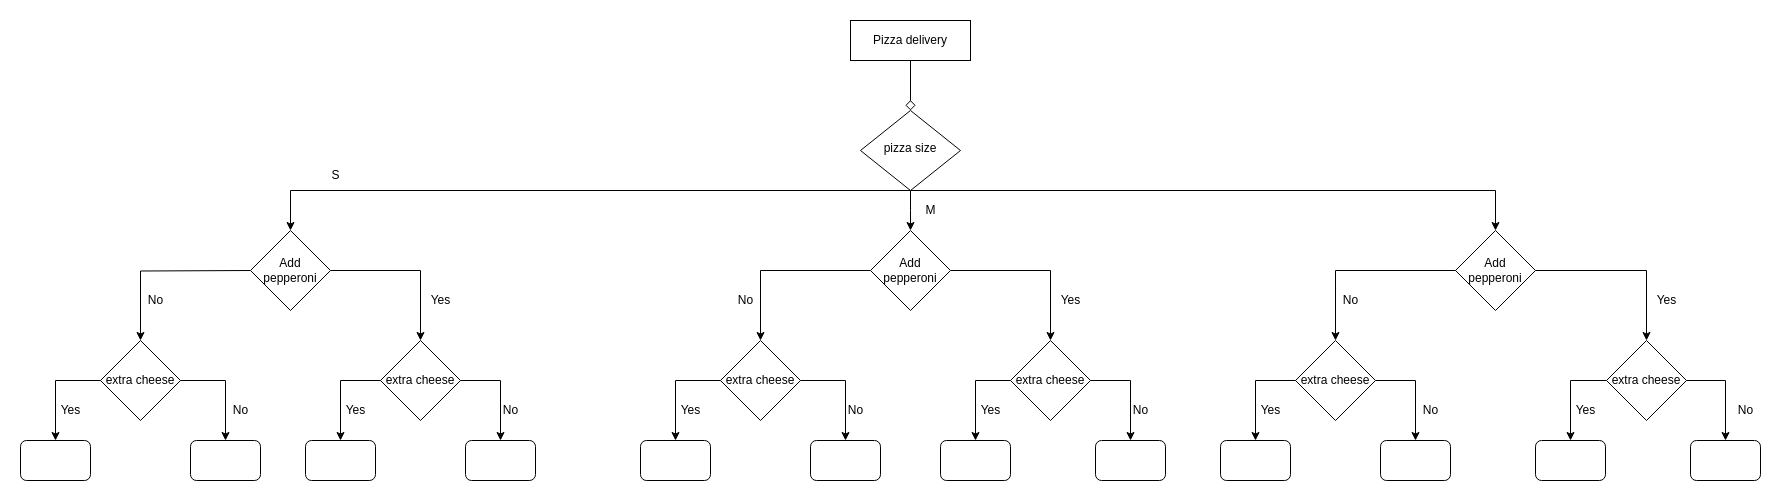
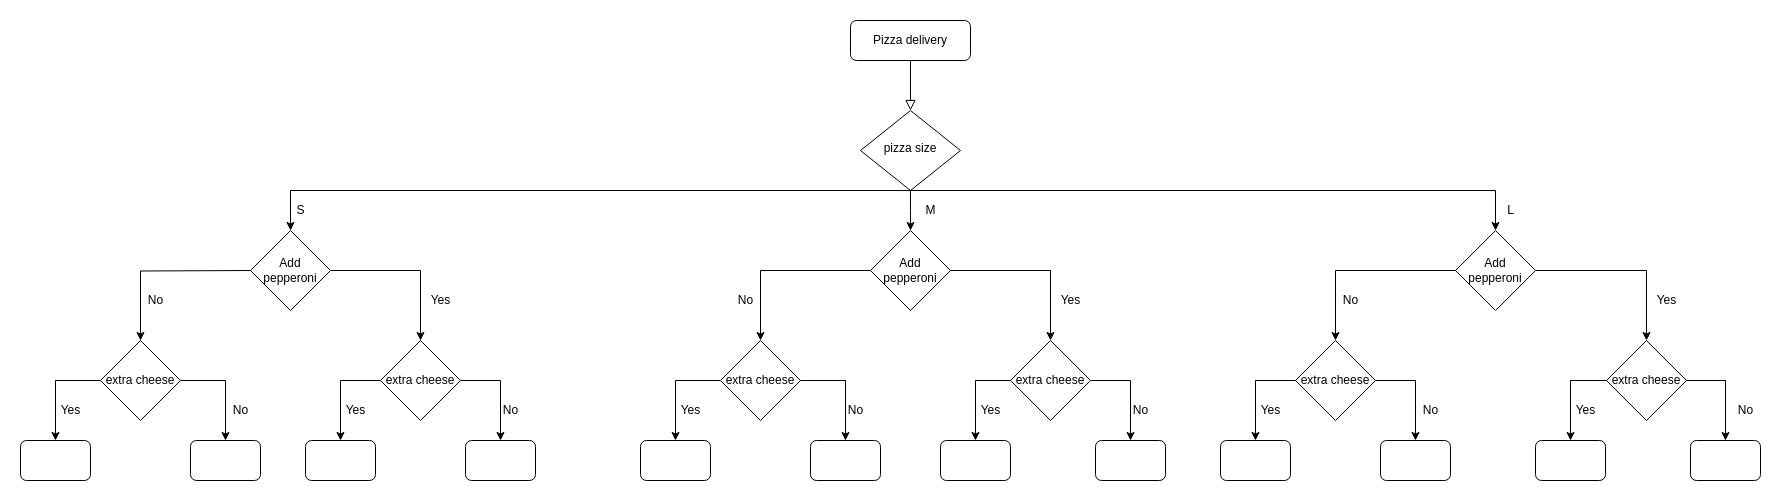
node "Pizza delivery": shape rectangle -> rounded rectangle
edge "Pizza delivery" -> "pizza size": arrowhead diamond -> block
node "S": moved (336, 176) -> (301, 211)
node "L": added
